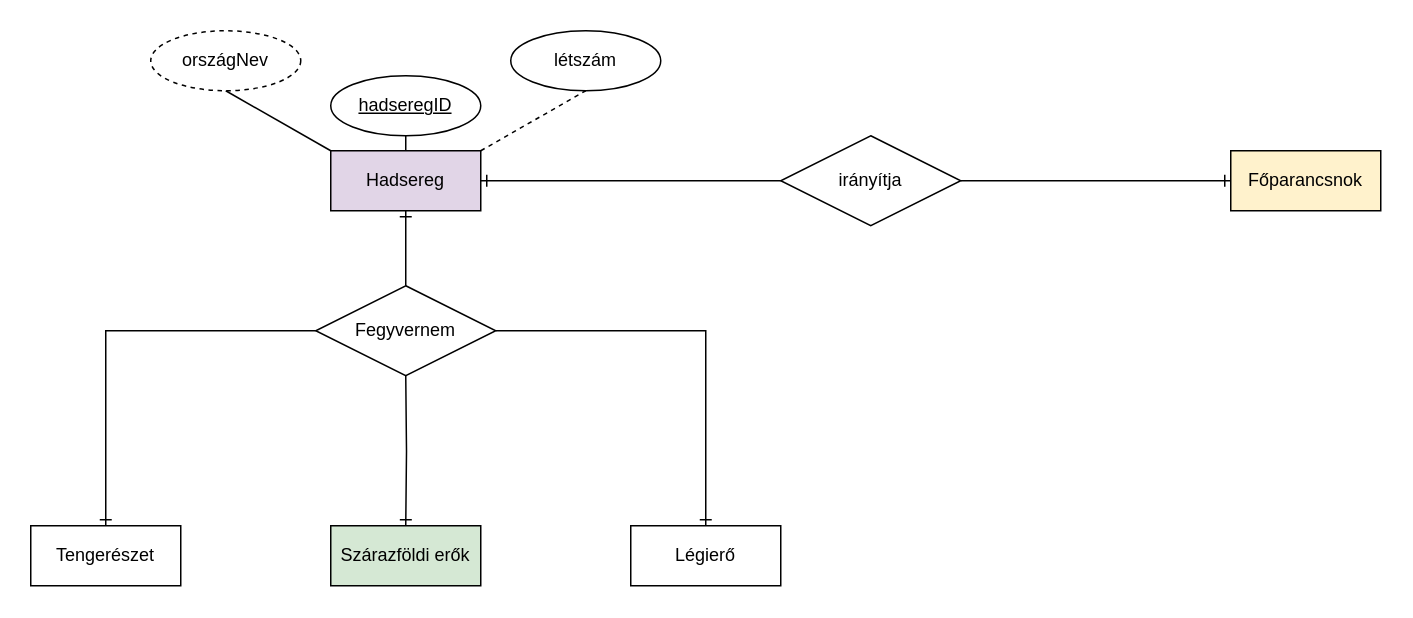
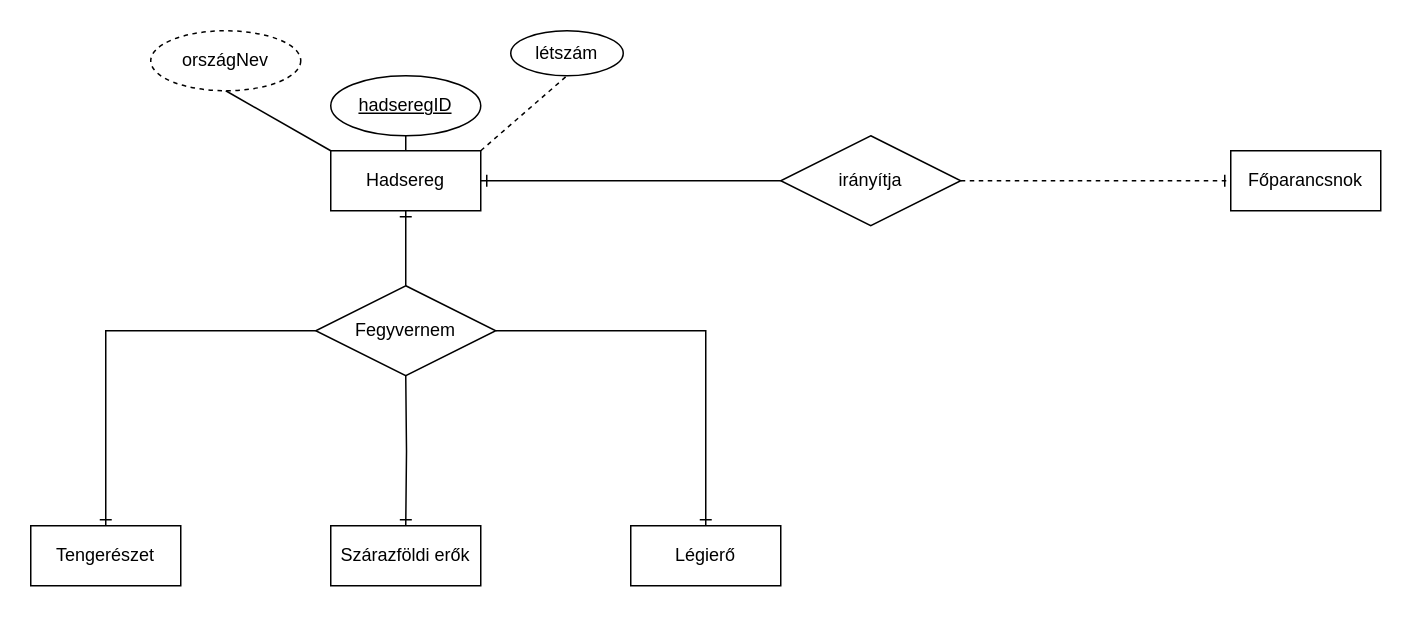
node "létszám": size 150x60 -> 113x45
node "Hadsereg": fillcolor #e1d5e7 -> #ffffff
edge "irányítja" -> "Főparancsnok": style solid -> dashed
node "Főparancsnok": fillcolor #fff2cc -> #ffffff
node "Szárazföldi erők": fillcolor #d5e8d4 -> #ffffff
